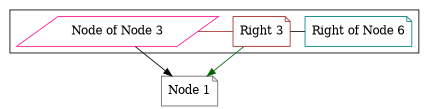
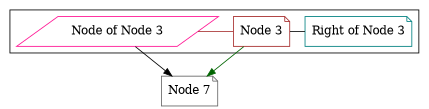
node "Right 3": label "Right 3" -> "Node 3"
node "Right of Node 6": label "Right of Node 6" -> "Right of Node 3"
node "Node 1": label "Node 1" -> "Node 7"
